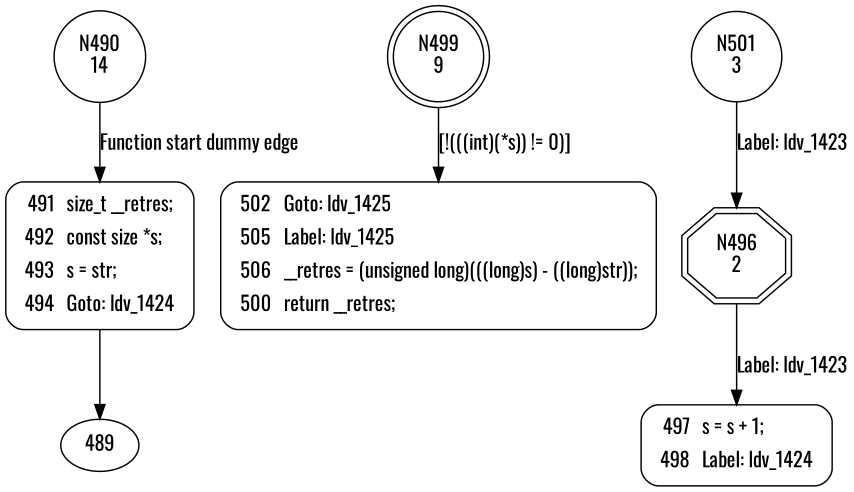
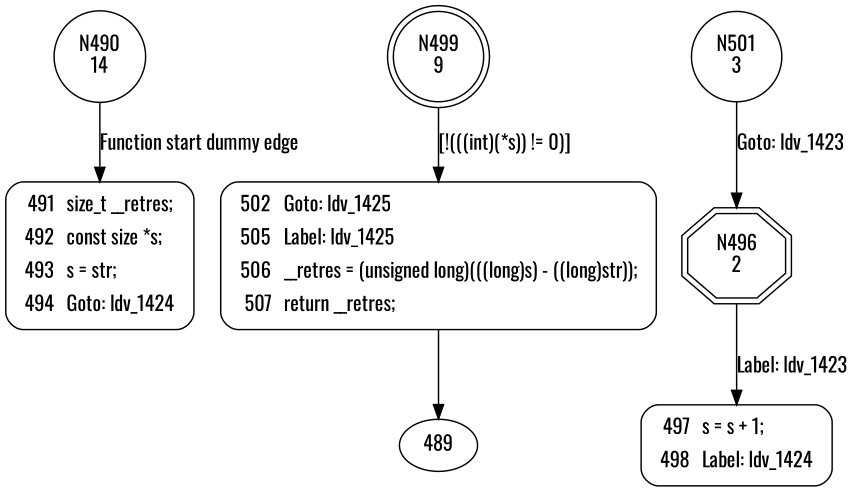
edge "N501 3" -> "N496 2": label "Label: ldv_1423" -> "Goto: ldv_1423"
node "502": text "500" -> "507"
edge "491" -> "489": now "502" -> "489"
